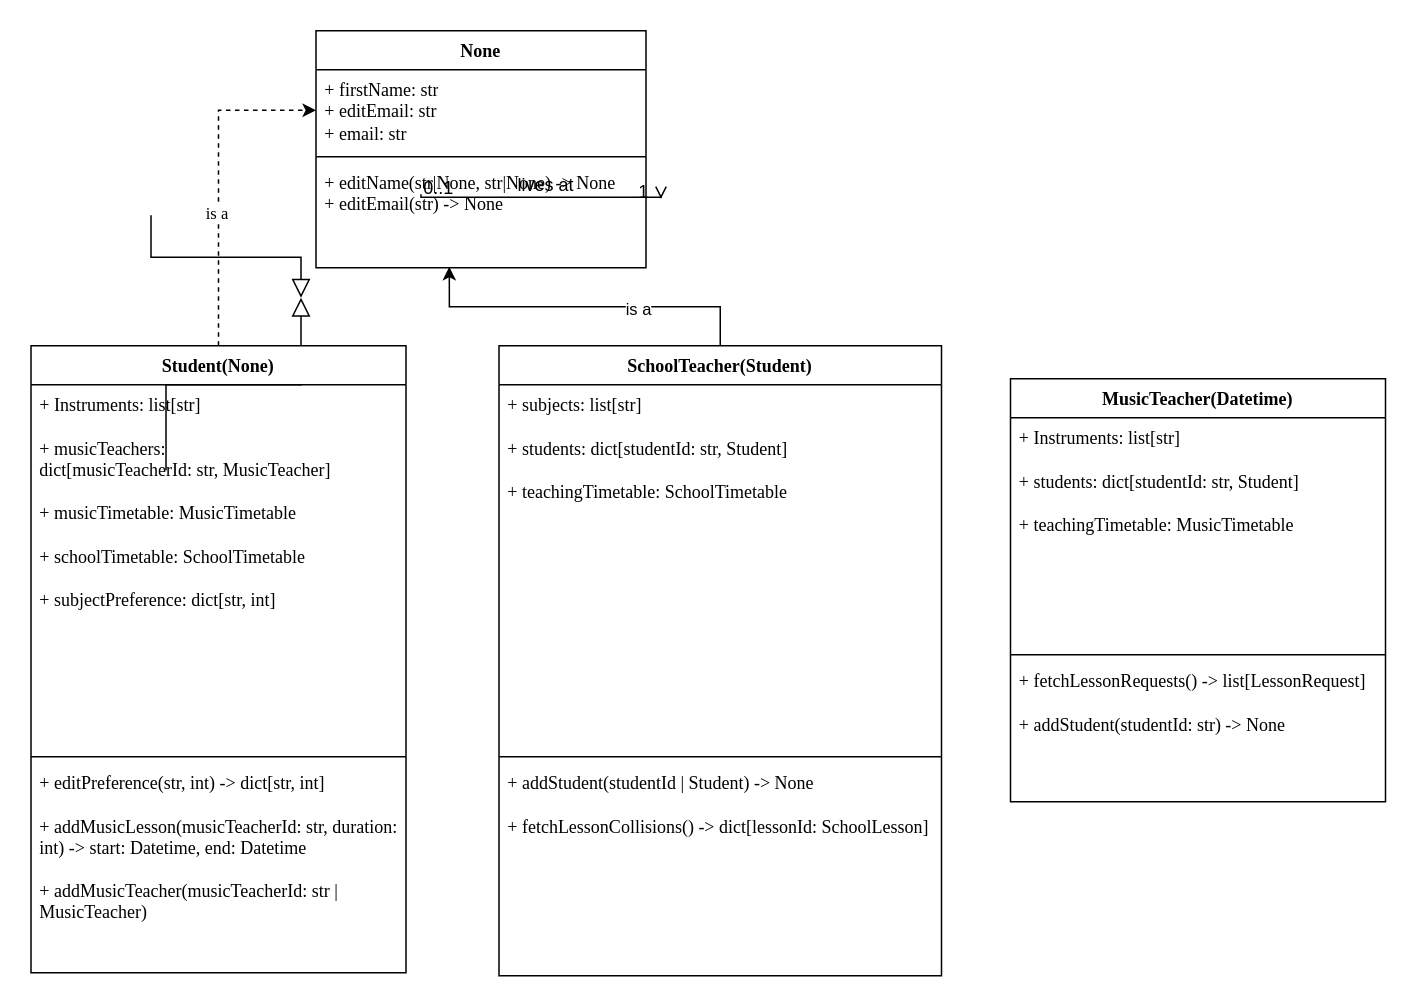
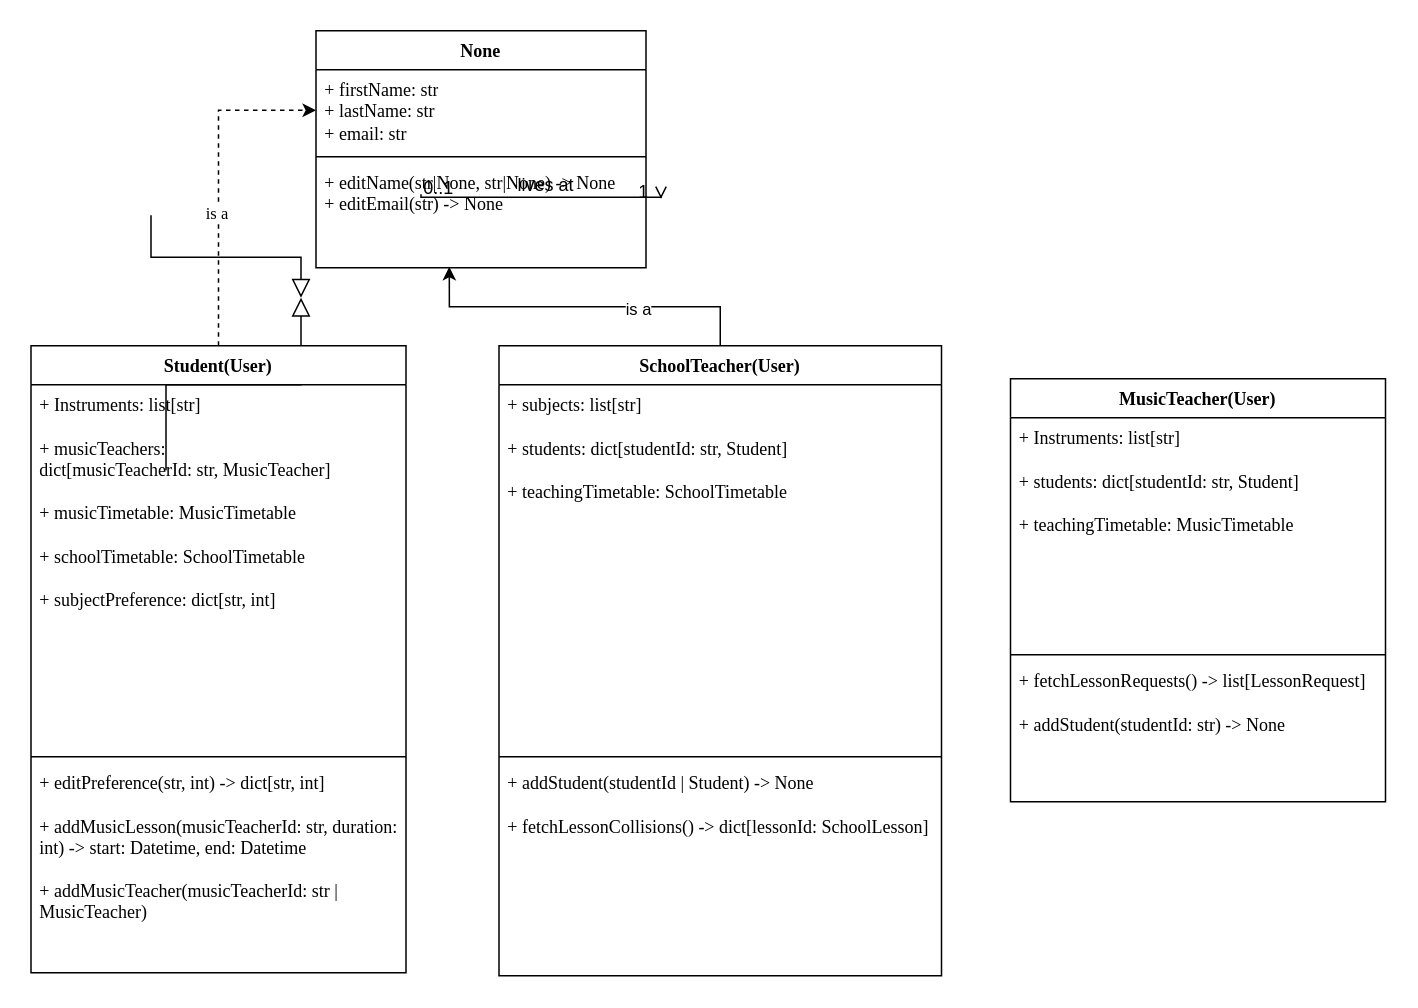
node "+ firstName: str + editEmail: str + email: str": label "+ firstName: str + editEmail: str + email: str" -> "+ firstName: str + lastName: str + email: str"
node "Student(None)": label "Student(None)" -> "Student(User)"
node "SchoolTeacher(Student)": label "SchoolTeacher(Student)" -> "SchoolTeacher(User)"
node "MusicTeacher(Datetime)": label "MusicTeacher(Datetime)" -> "MusicTeacher(User)"
